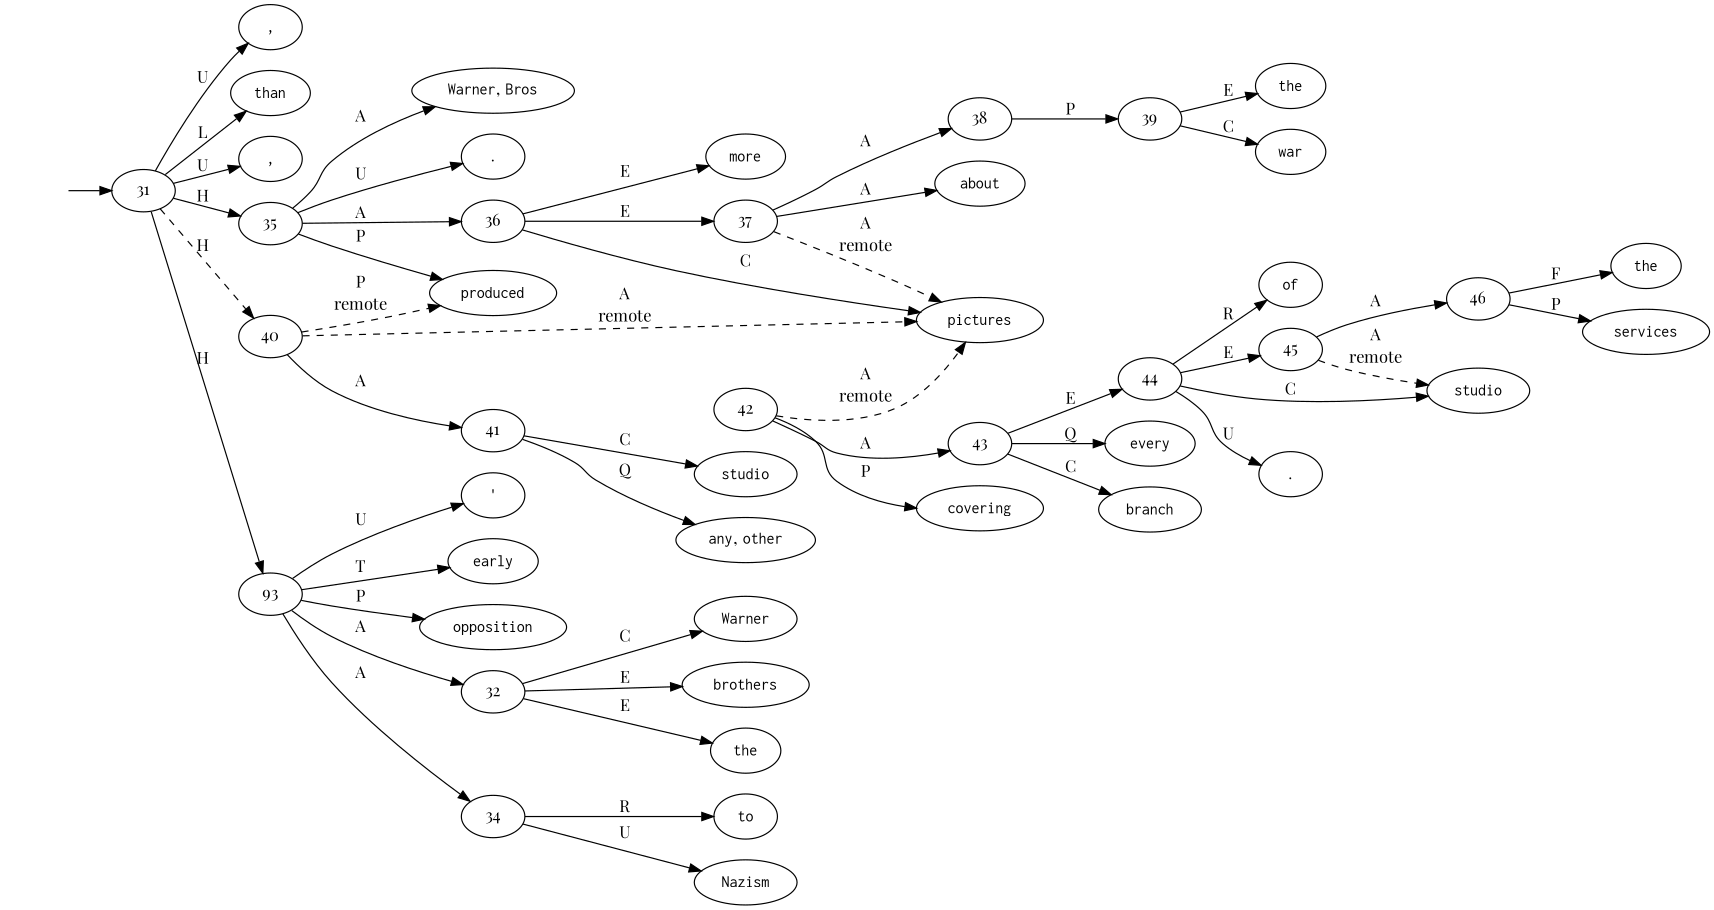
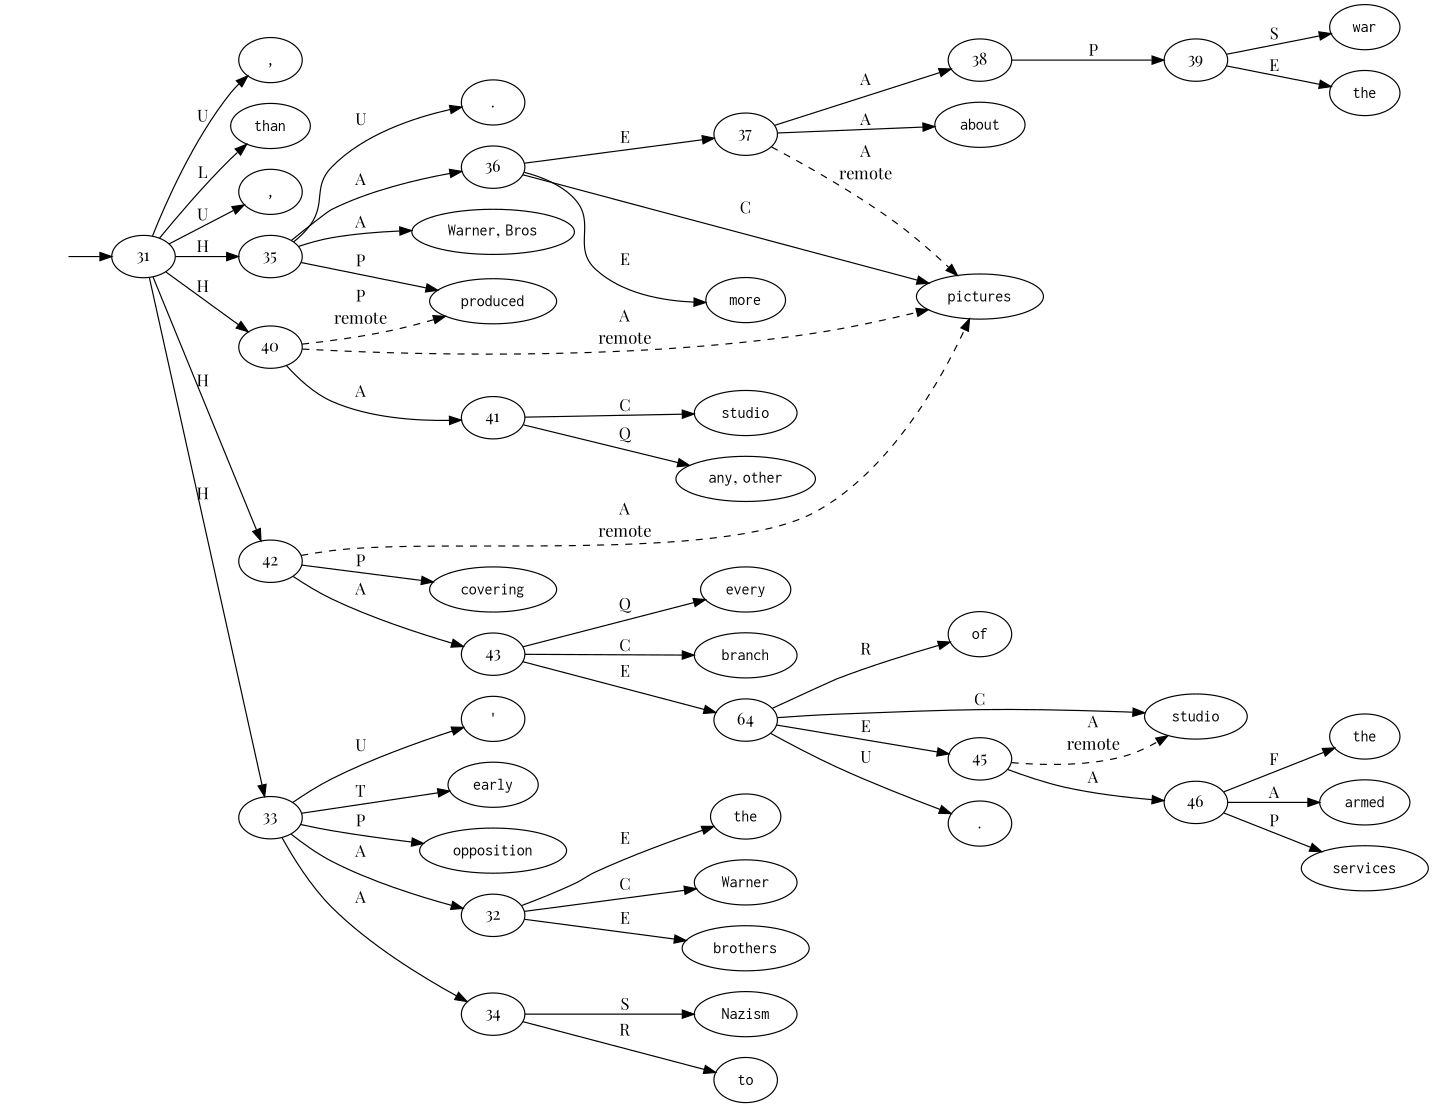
edge "39" -> "war": label "C" -> "S"
edge "31" -> "40": style dashed -> solid
node "44": label "44" -> "64"
edge "31" -> "42": added, label "H"
node "93": label "93" -> "33"
node "armed": added
edge "34" -> "Nazism": label "U" -> "S"
